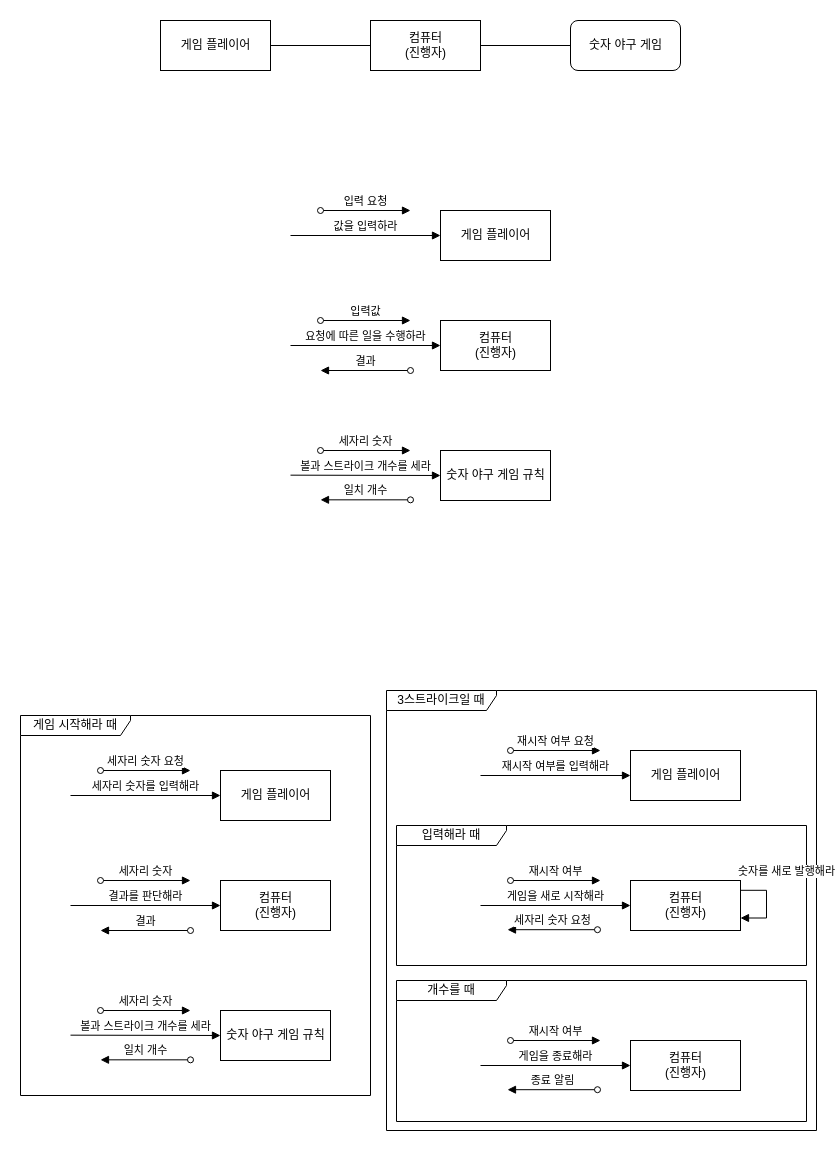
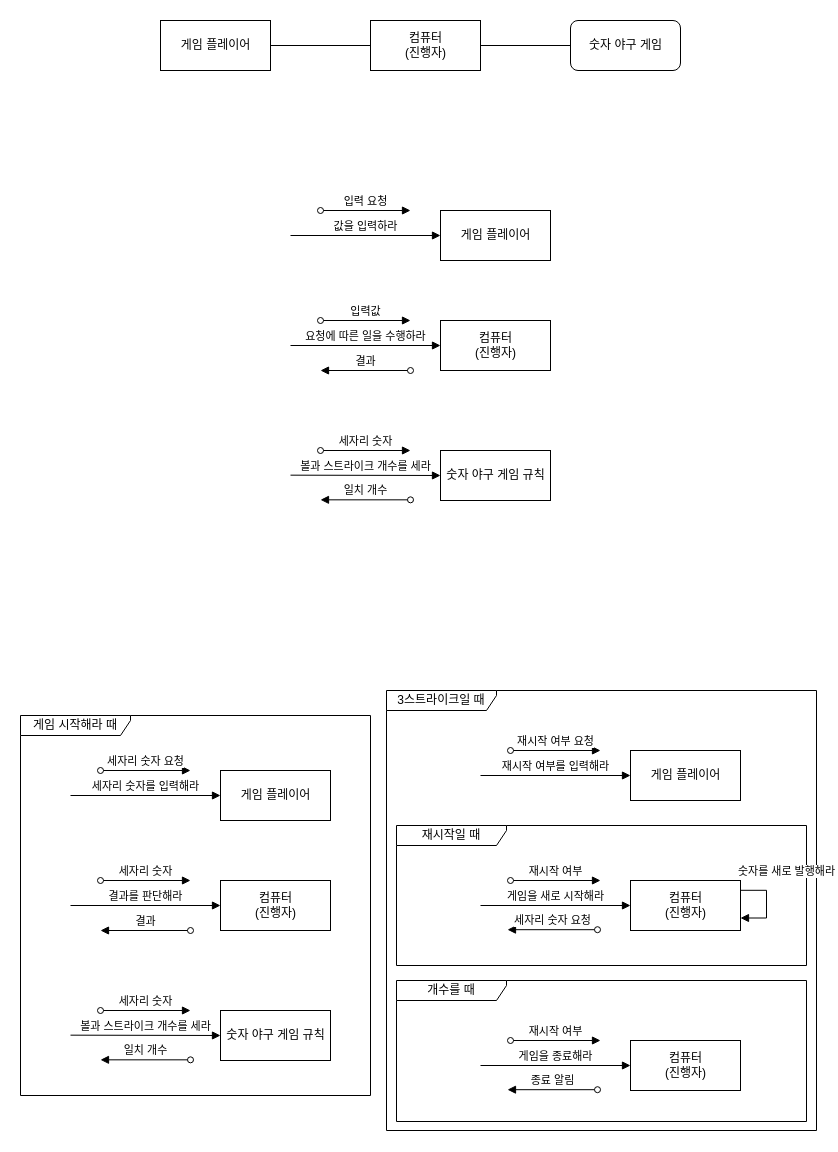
node "입력해라 때": label "입력해라 때" -> "재시작일 때"
